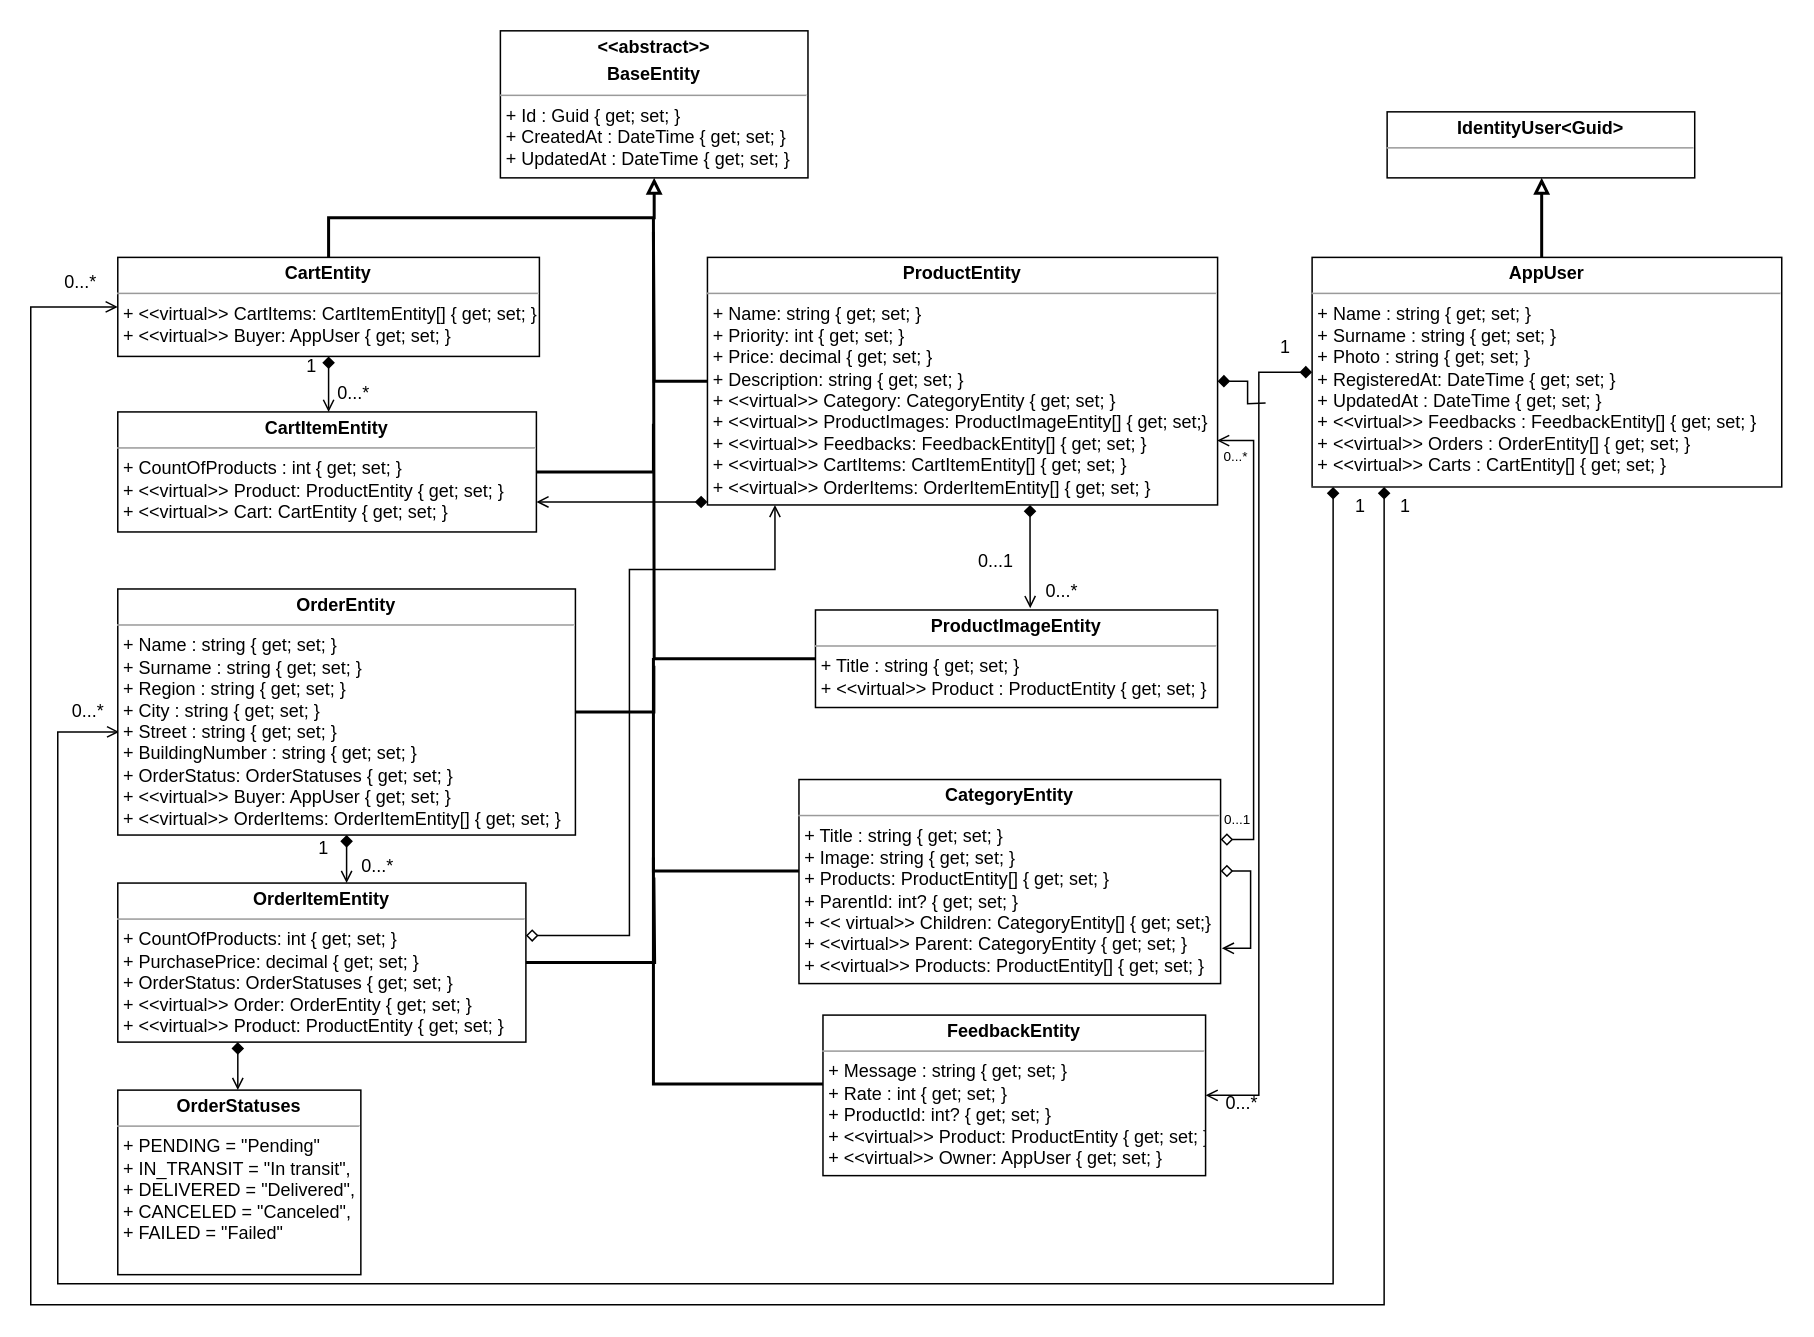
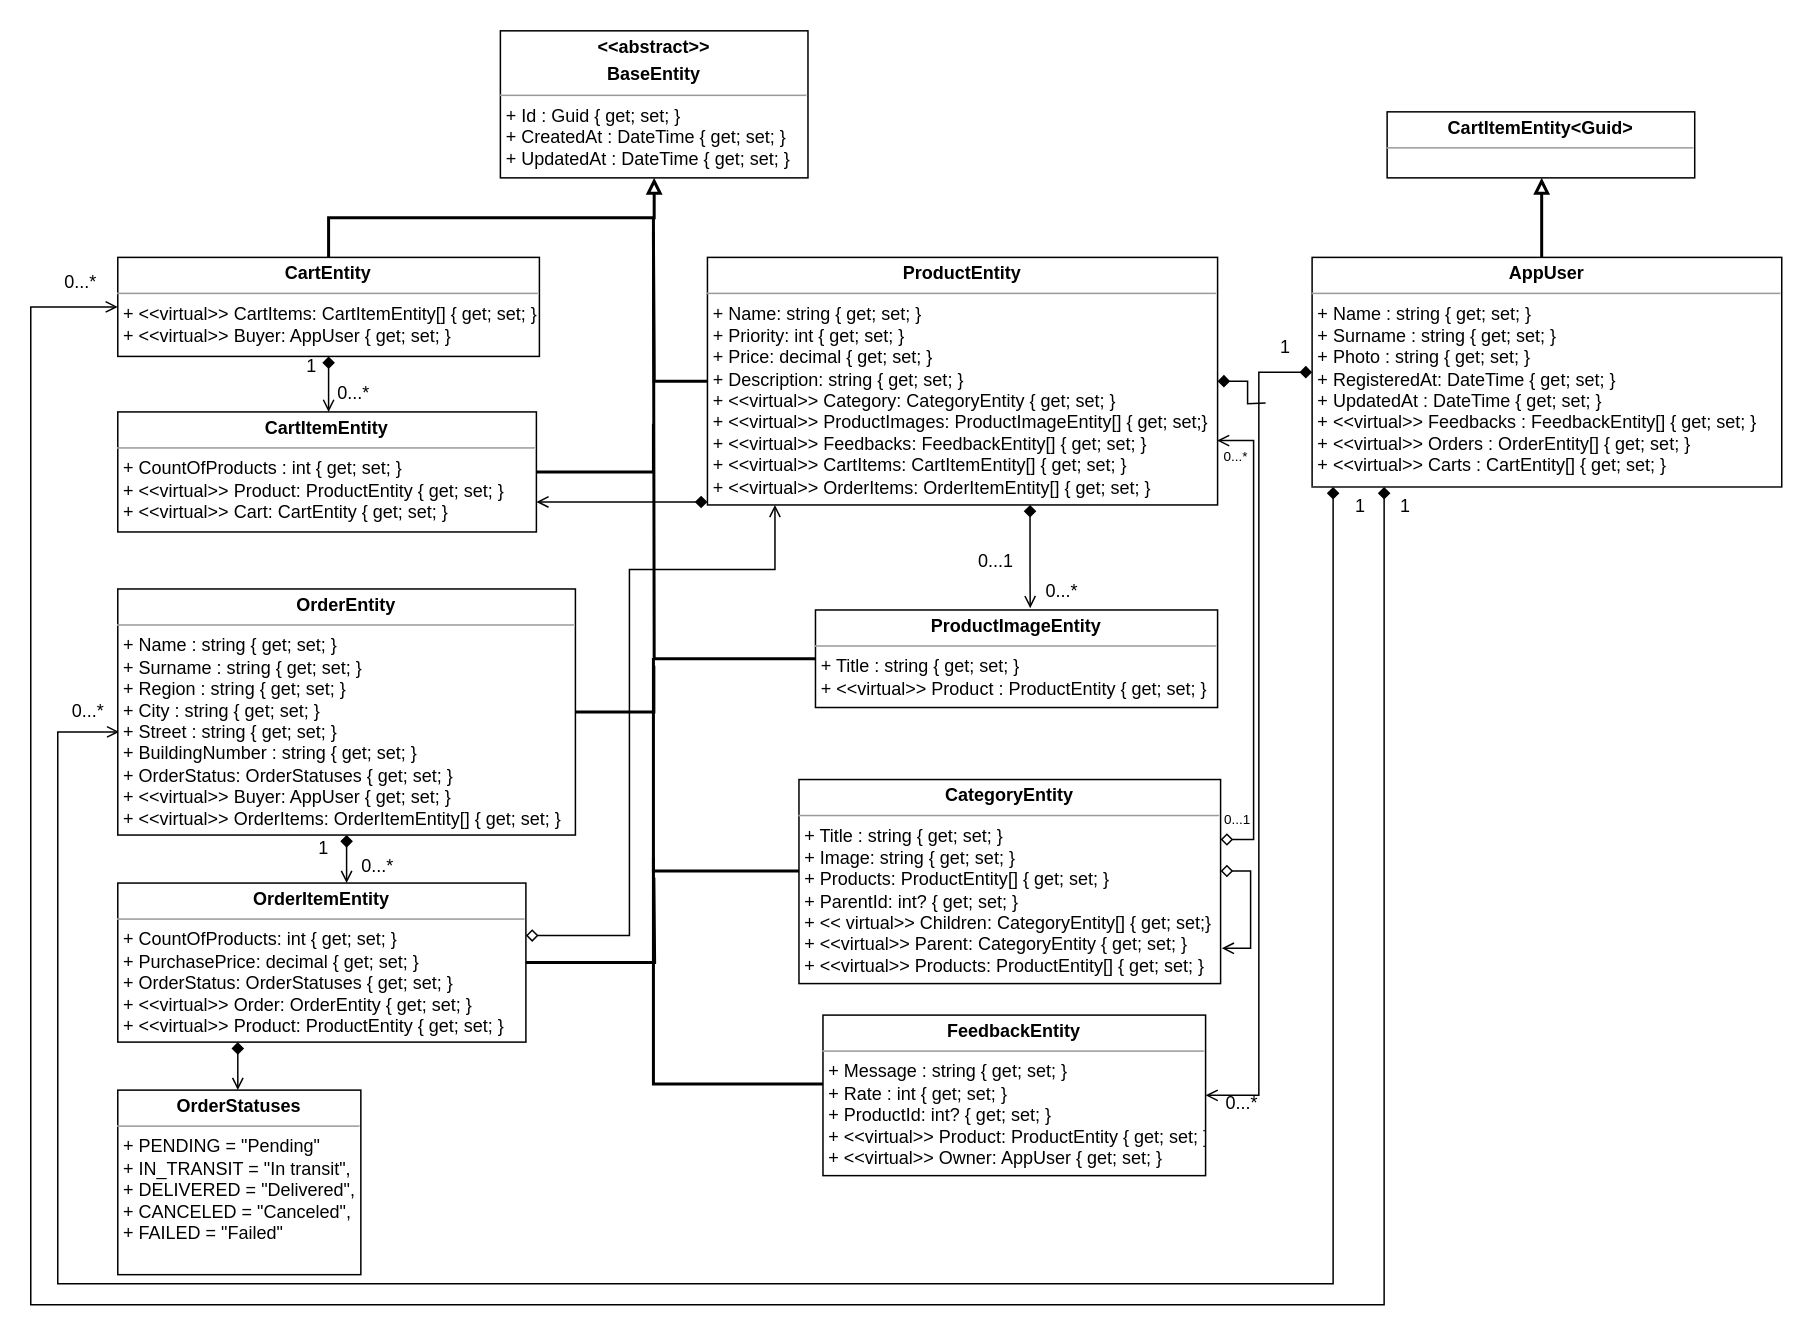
node "IdentityUser<Guid>": label "IdentityUser<Guid>" -> "CartItemEntity<Guid>"
